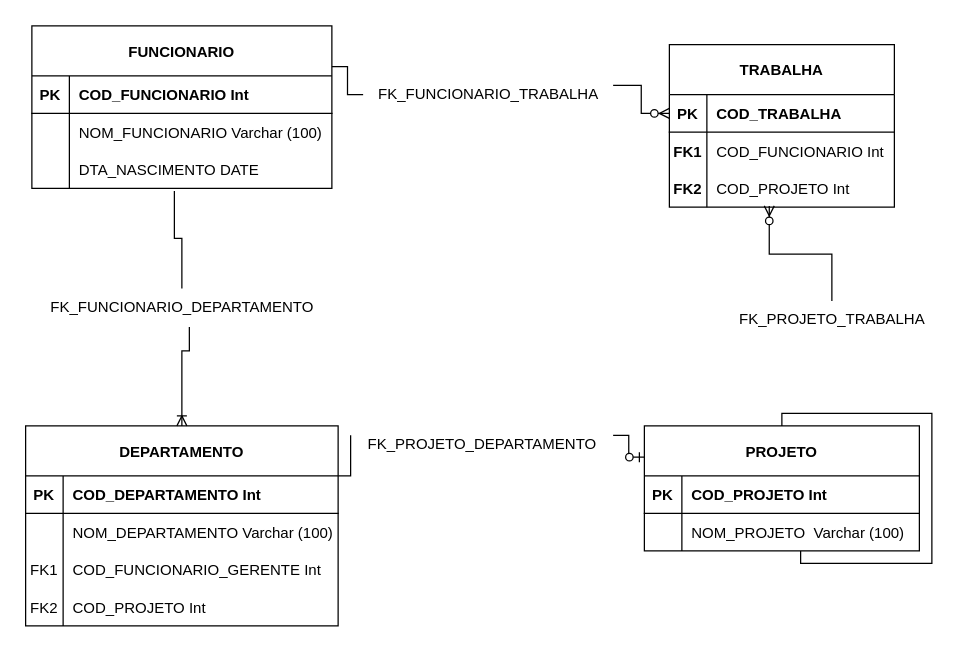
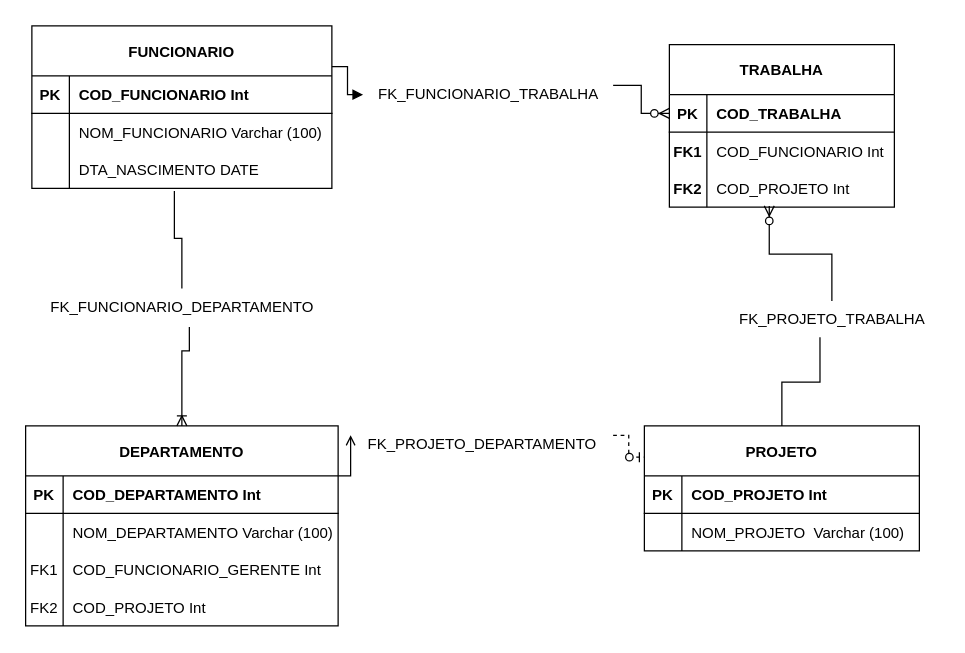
edge "FK_FUNCIONARIO_TRABALHA" -- "FUNCIONARIO": arrowhead none -> block
edge "FK_PROJETO_DEPARTAMENTO" -> "PROJETO": style solid -> dashed
edge "FK_PROJETO_DEPARTAMENTO" -- "DEPARTAMENTO": arrowhead none -> open
edge "PROJETO" -- "NOM_PROJETO Varchar (100)": now "PROJETO" -- "FK_PROJETO_TRABALHA"
